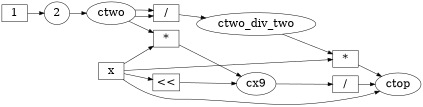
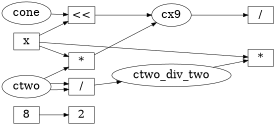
node "1": label "1" -> "8"
node "cone": added
node "2": shape ellipse -> box
edge "2" -> "ctwo": removed
node "ctop": removed
